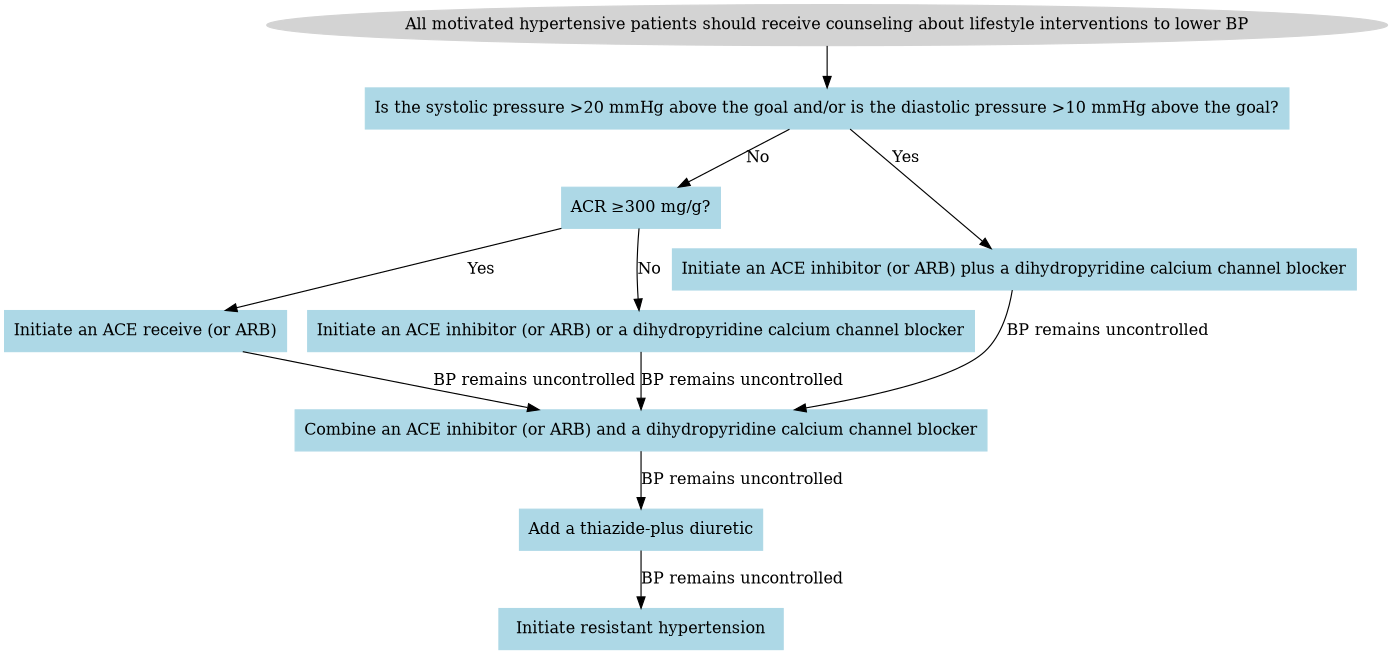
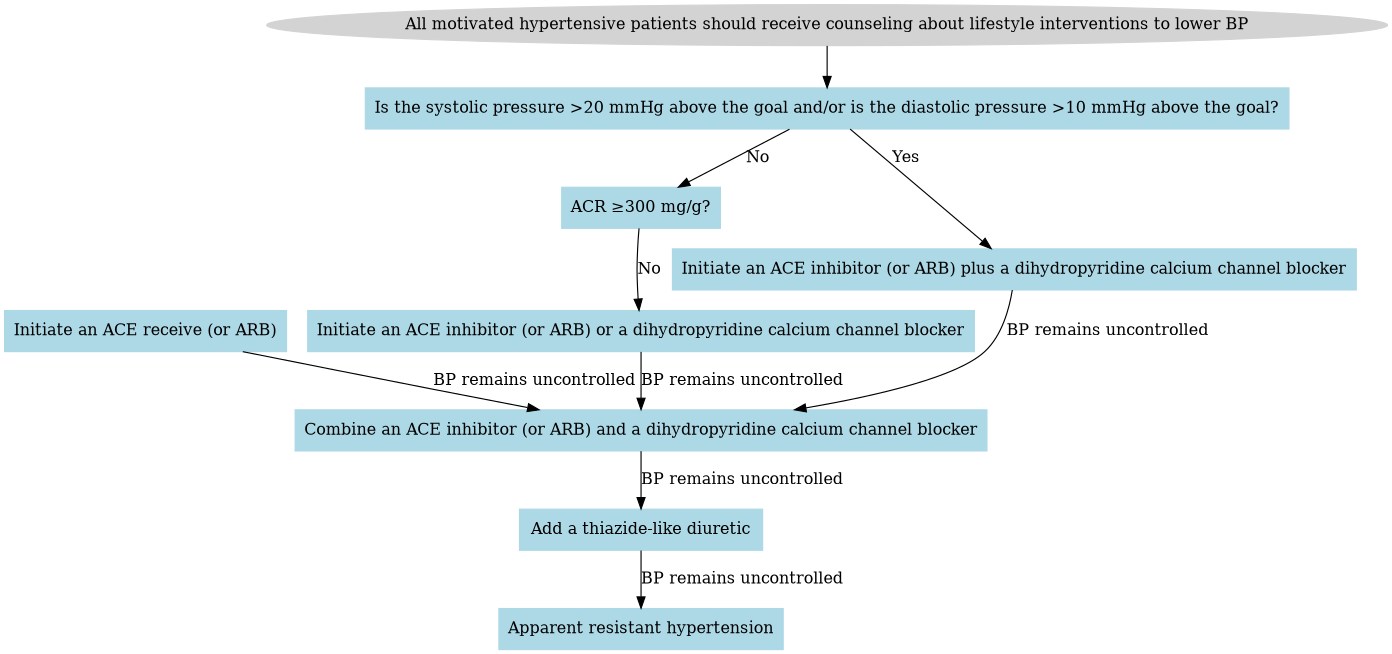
edge "ACR ≥300 mg/g?" -> "Initiate an ACE receive (or ARB)": removed, label "Yes"
node "Add a thiazide-plus diuretic": label "Add a thiazide-plus diuretic" -> "Add a thiazide-like diuretic"
node "Initiate resistant hypertension": label "Initiate resistant hypertension" -> "Apparent resistant hypertension"
